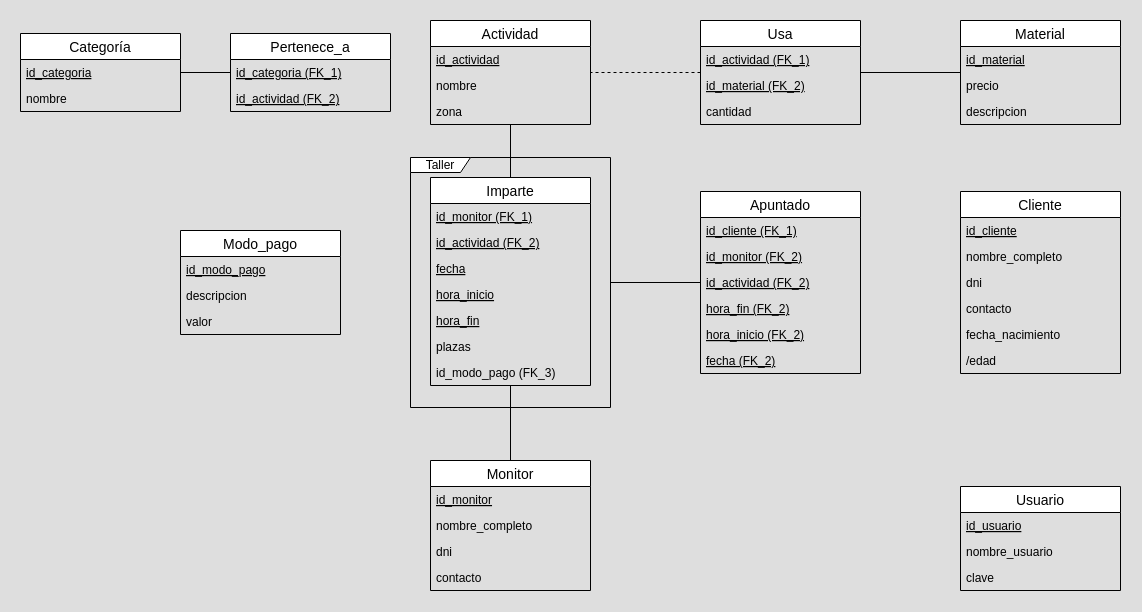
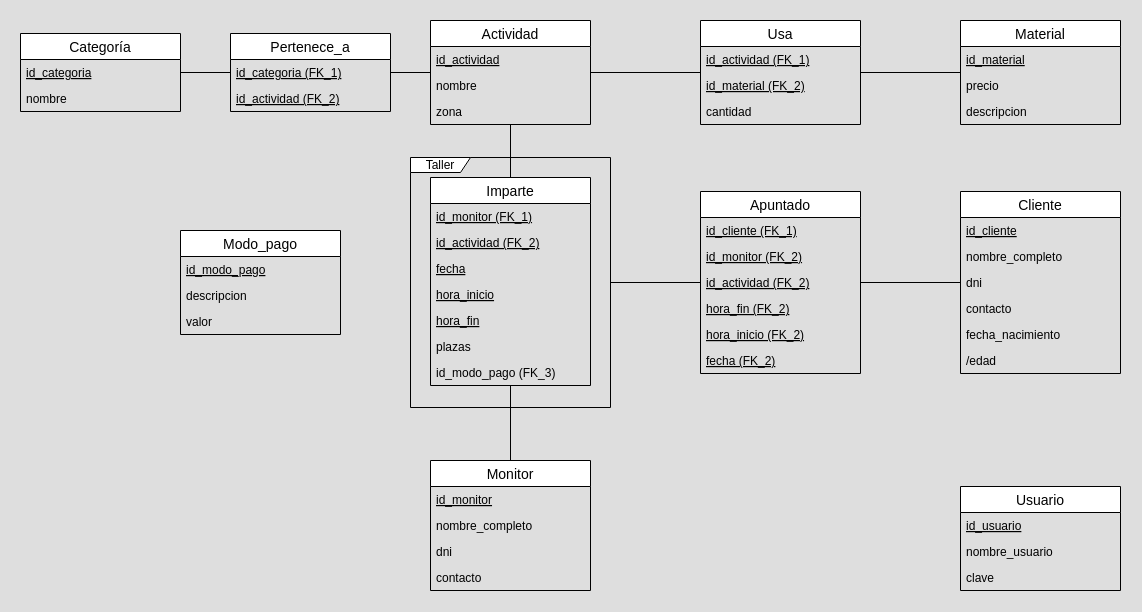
edge "Pertenece_a" -- "Actividad": added
edge "Actividad" -- "Usa": style dashed -> solid
edge "Apuntado" -- "Cliente": added
